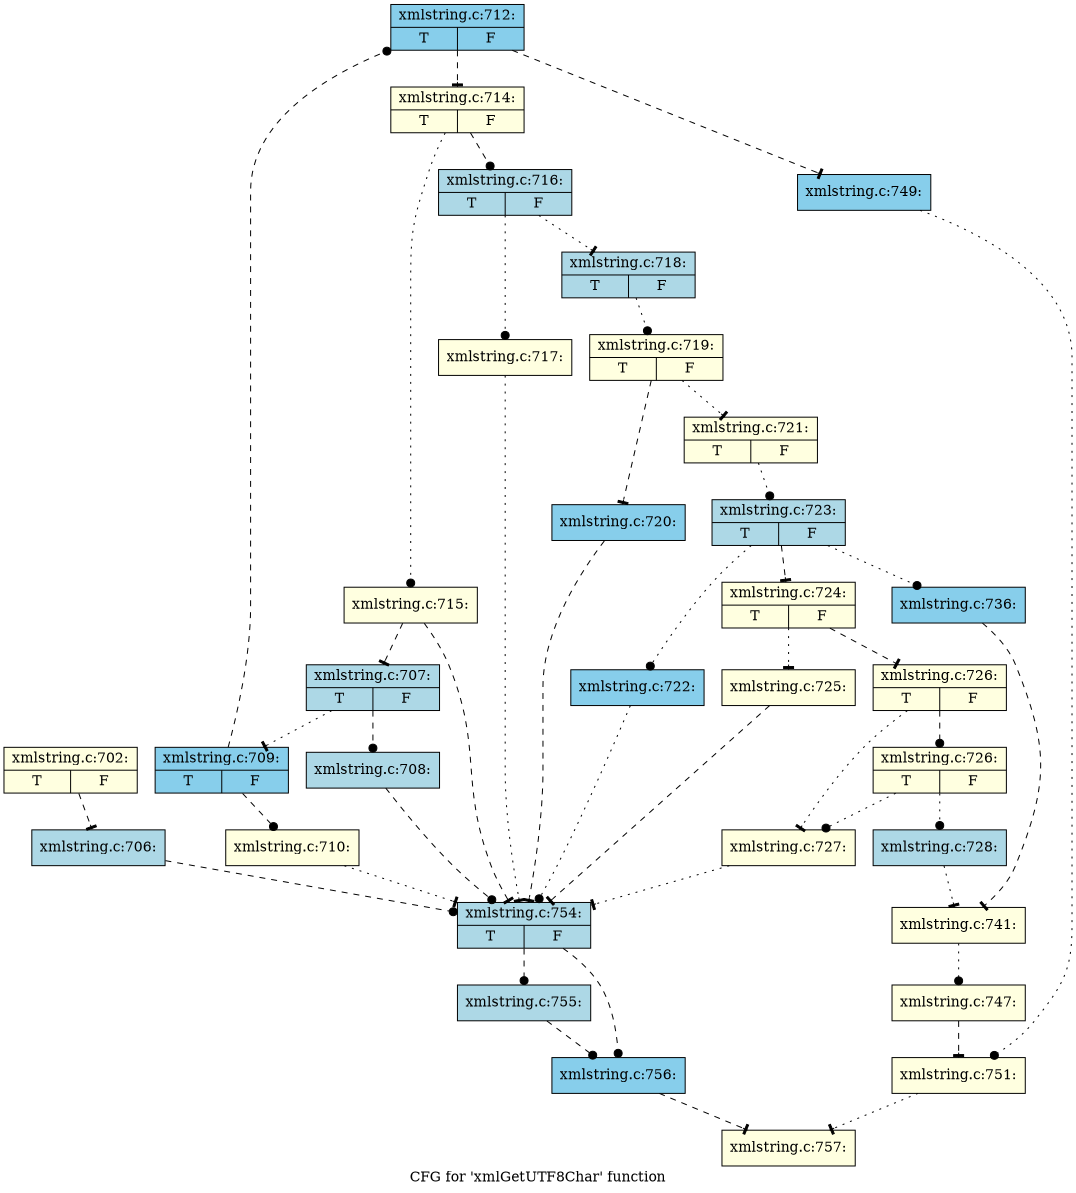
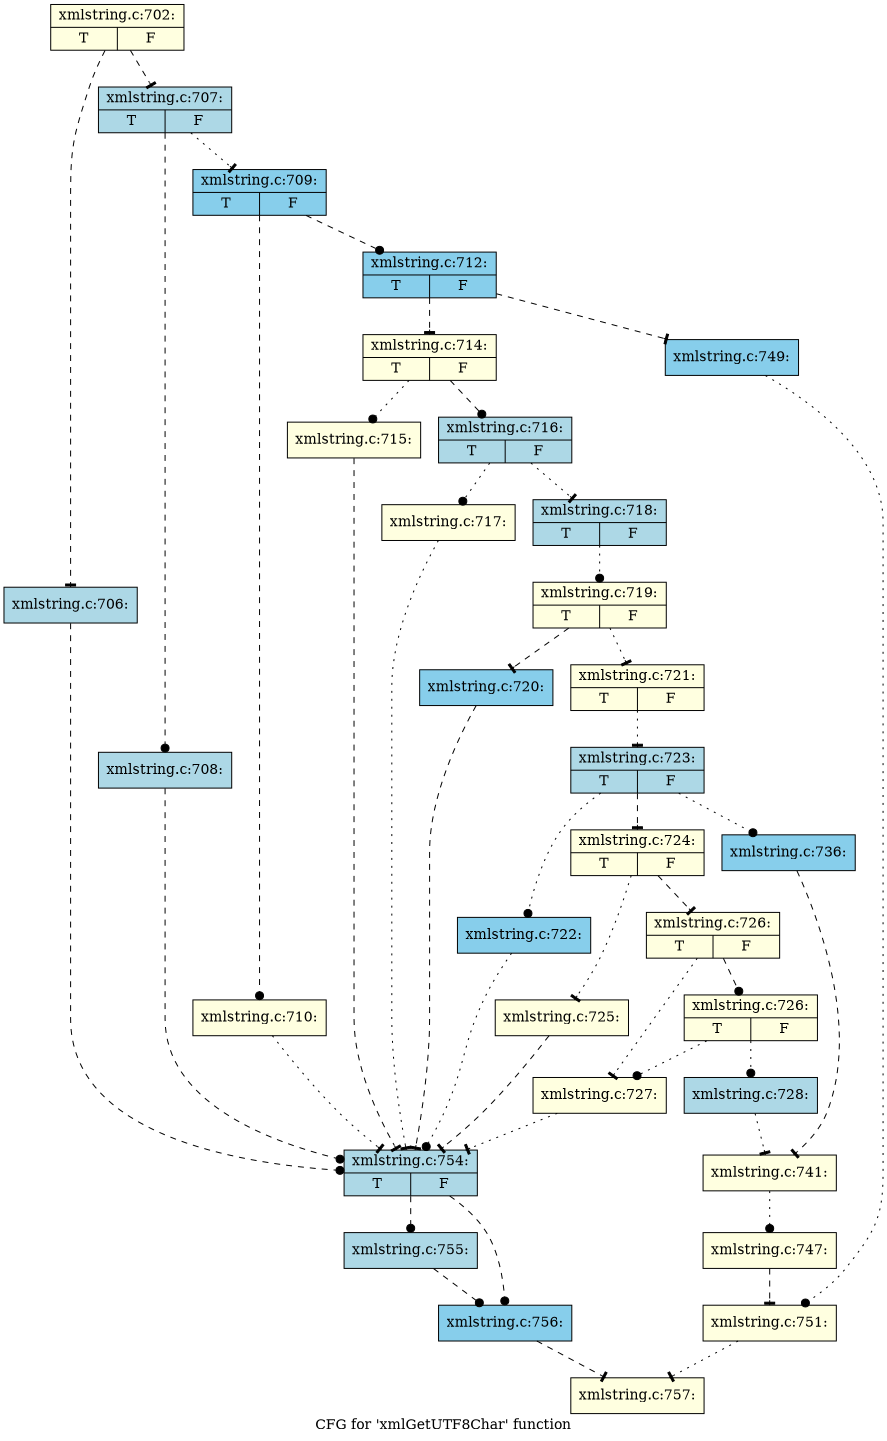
edge "xmlstring.c:721:" -> "xmlstring.c:723:": arrowhead dot -> tee
edge "xmlstring.c:715:" -> "xmlstring.c:707:": now "xmlstring.c:702:" -> "xmlstring.c:707:"
